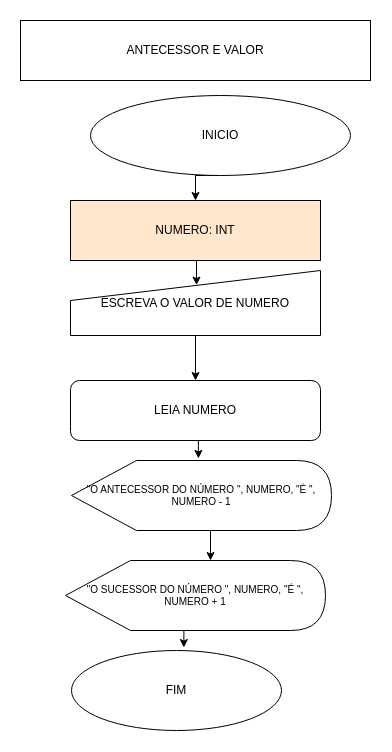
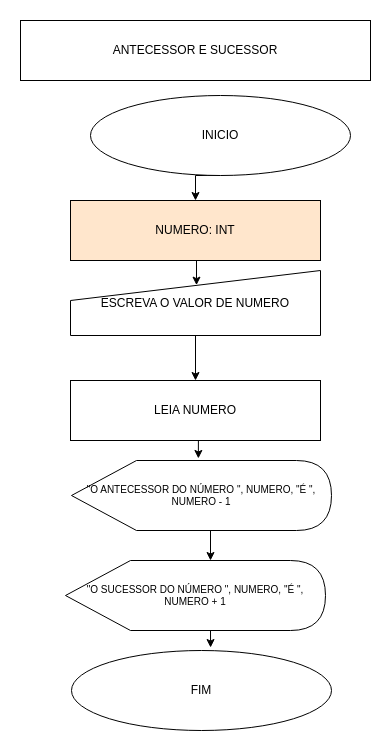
node "ANTECESSOR E VALOR": label "ANTECESSOR E VALOR" -> "ANTECESSOR E SUCESSOR"
node "LEIA NUMERO": shape rounded rectangle -> rectangle
node "FIM": size 210x80 -> 260x80
